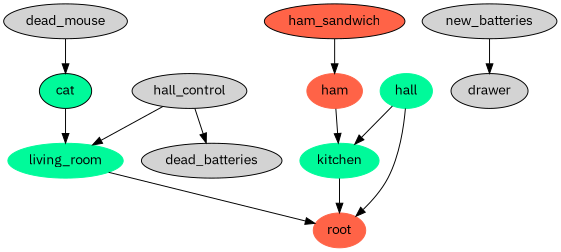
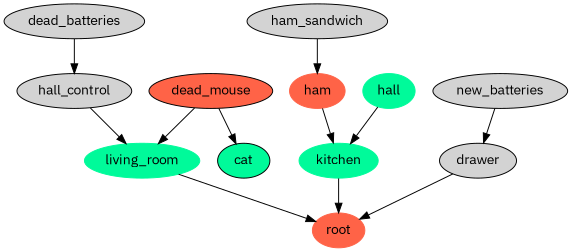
node "dead_mouse": fillcolor lightgrey -> tomato
node "ham_sandwich": fillcolor tomato -> lightgrey
edge "cat" -> "living_room": now "dead_mouse" -> "living_room"
edge "hall_control" -> "dead_batteries": reversed
edge "hall" -> "root": now "drawer" -> "root"
